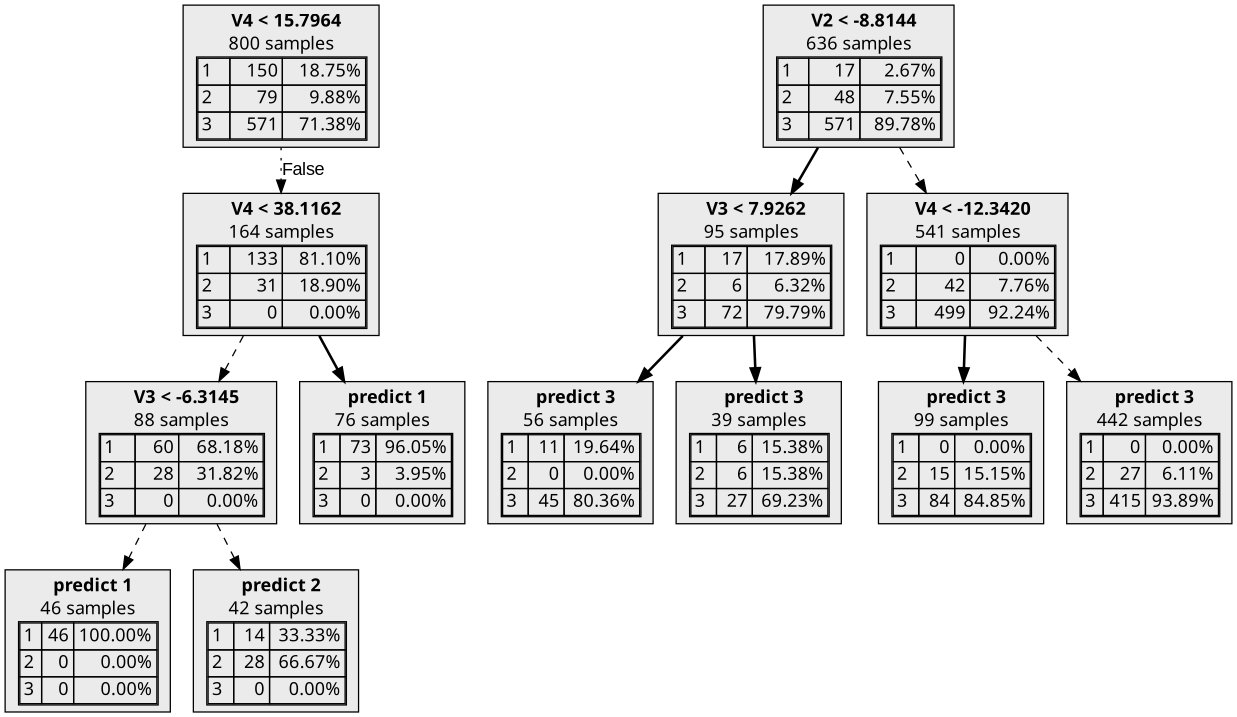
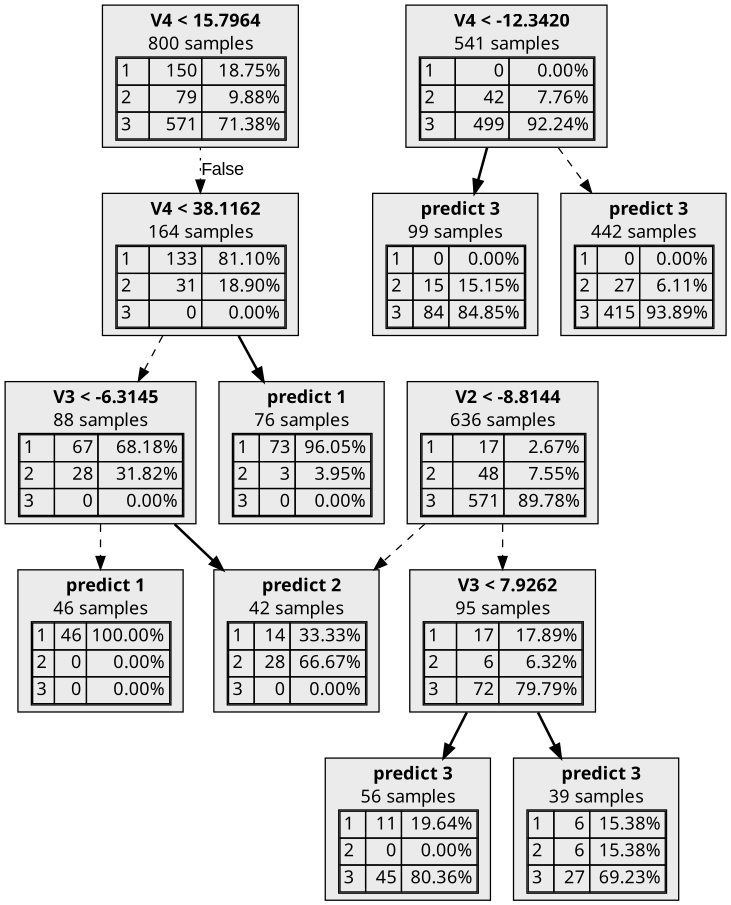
edge "V2 < -8.8144" -> "V3 < 7.9262": style bold -> dashed
edge "V2 < -8.8144" -> "V4 < -12.3420": now "V2 < -8.8144" -> "predict 2"
node "V3 < -6.3145": text "60" -> "67"
edge "V3 < -6.3145" -> "predict 2": style dashed -> bold
